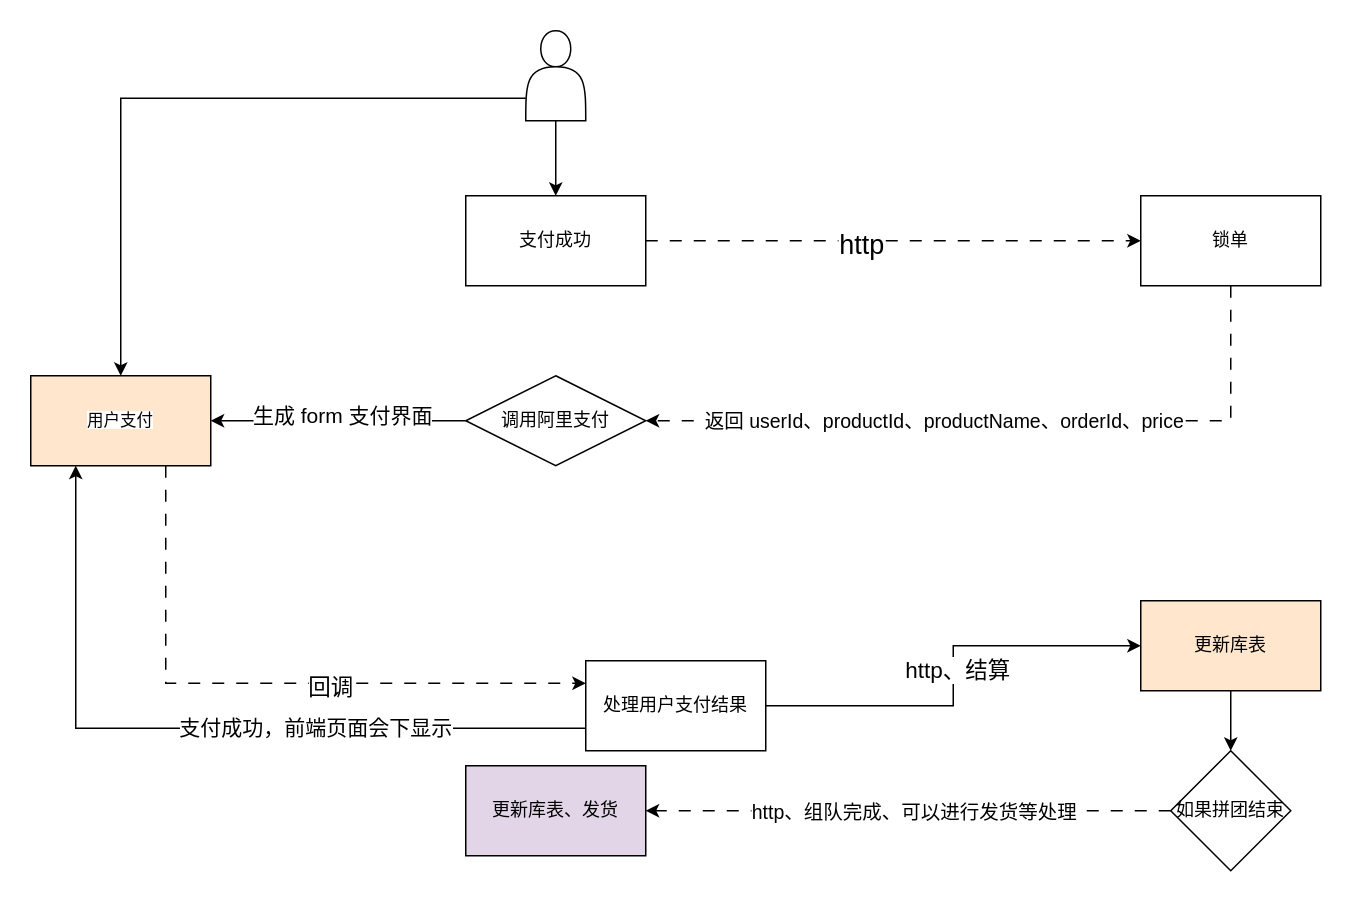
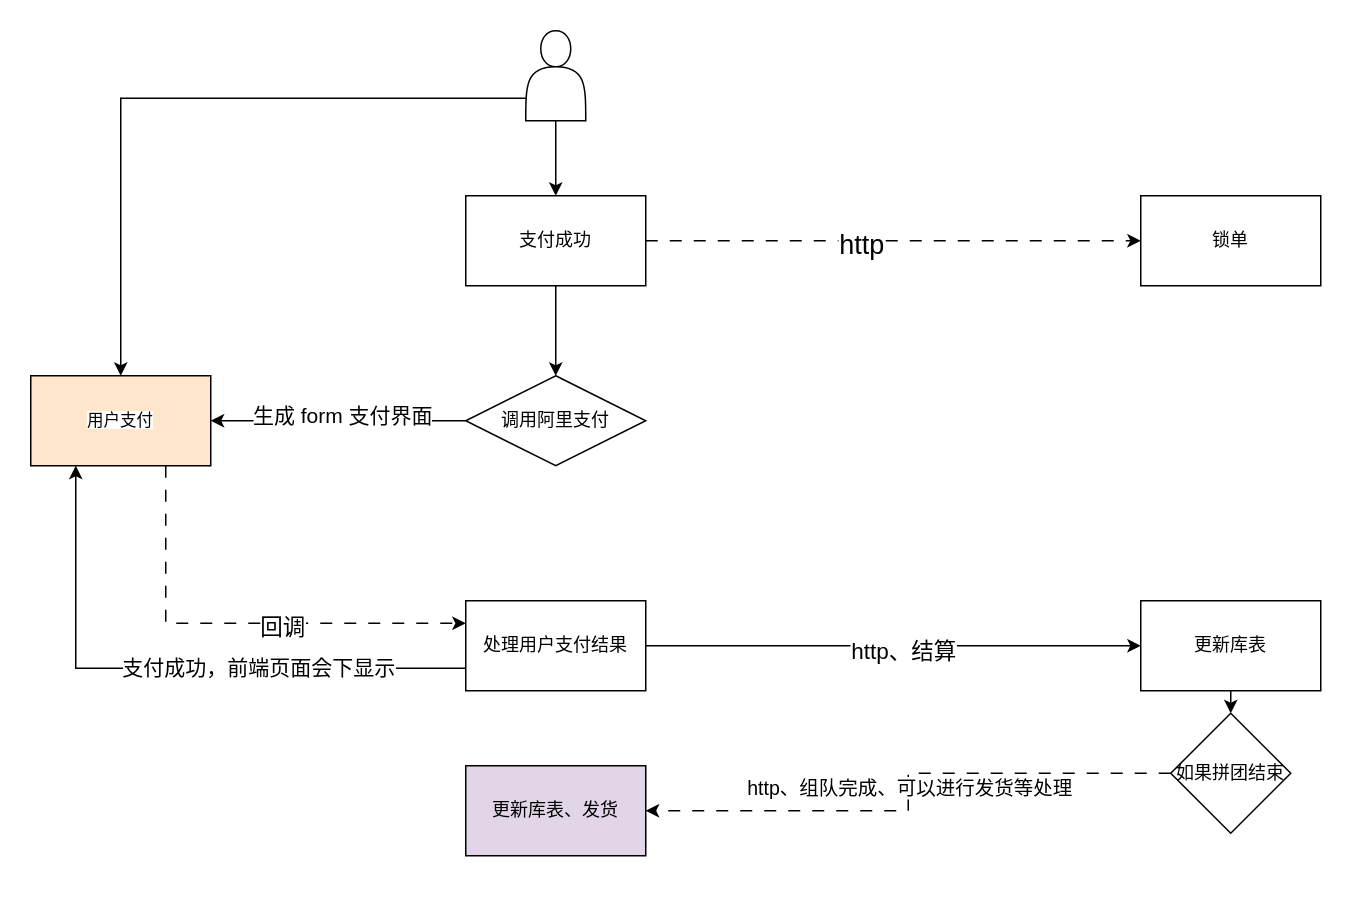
edge "支付成功" -> "调用阿里支付": added
edge "锁单" -> "调用阿里支付": removed, label "返回 userId、productId、productName、orderId、price"
node "更新库表": fillcolor #ffe6cc -> #ffffff
node "处理用户支付结果": moved (676, 706) -> (556, 646)
node "如果拼团结束": moved (1231, 811) -> (1231, 773)
